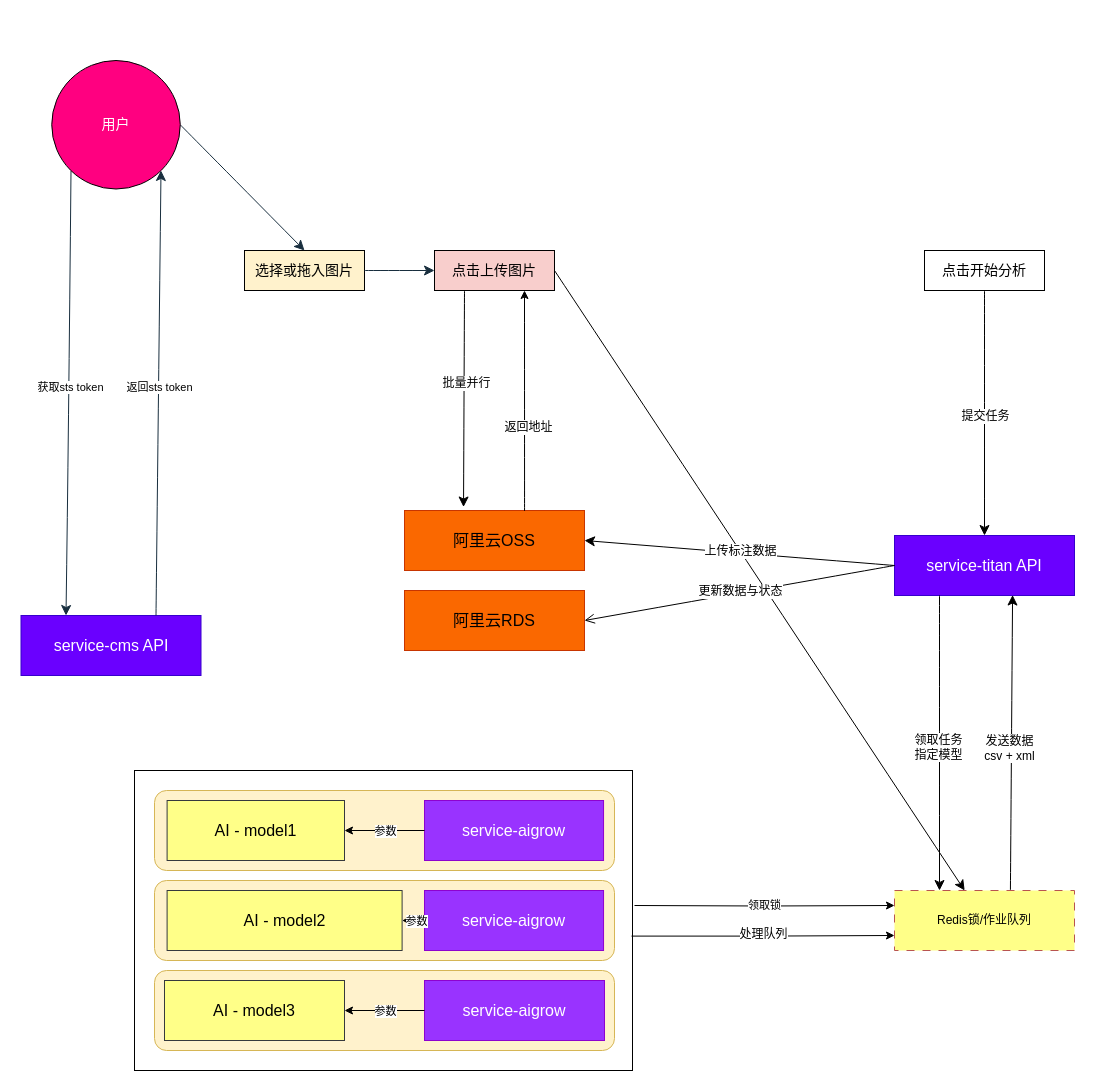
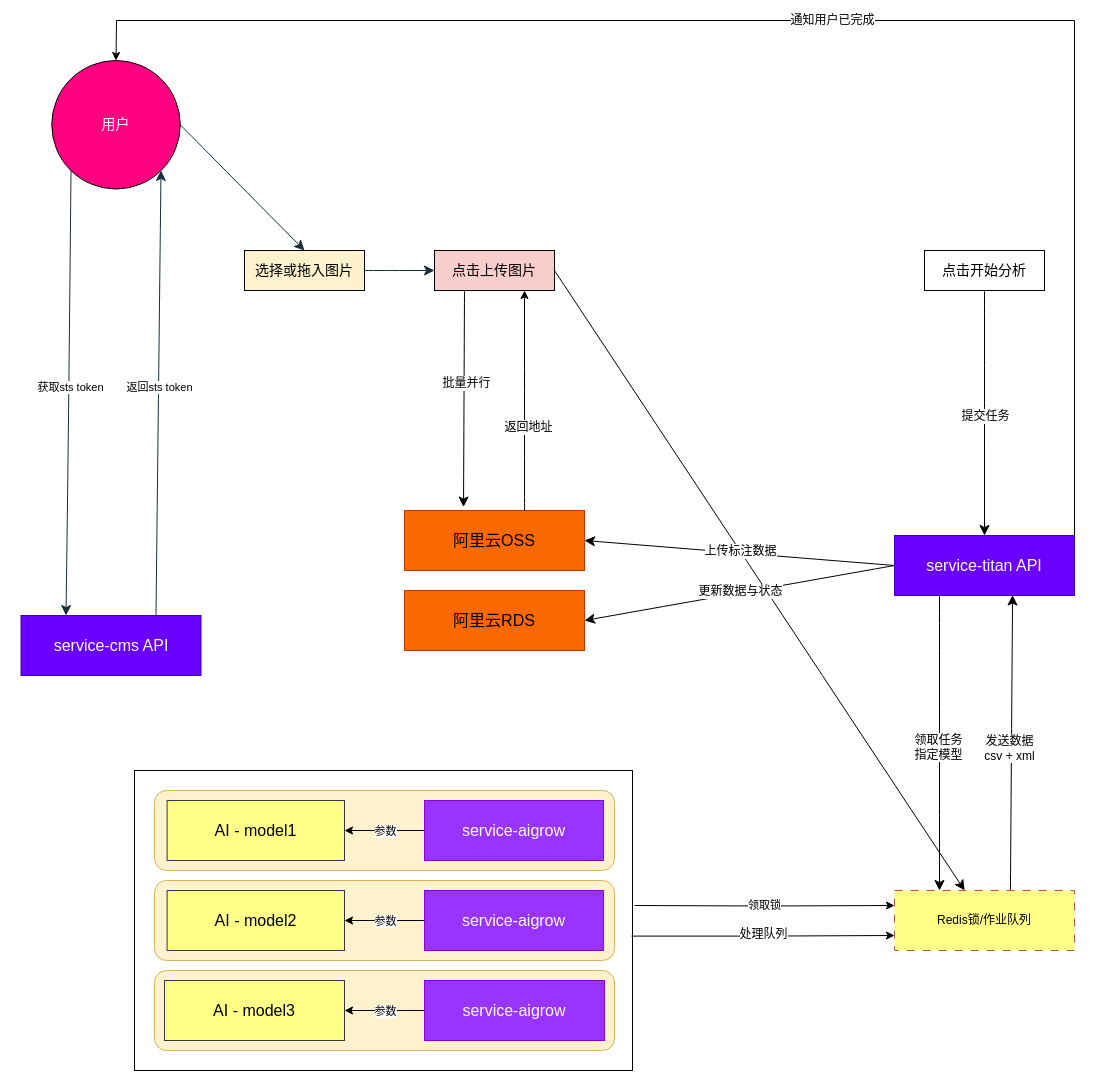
edge "service-titan API" -> "用户": added, label "通知用户已完成"
edge "service-titan API" -> "阿里云RDS": arrowhead open -> classic
node "AI - model2": size 235x60 -> 177x60
